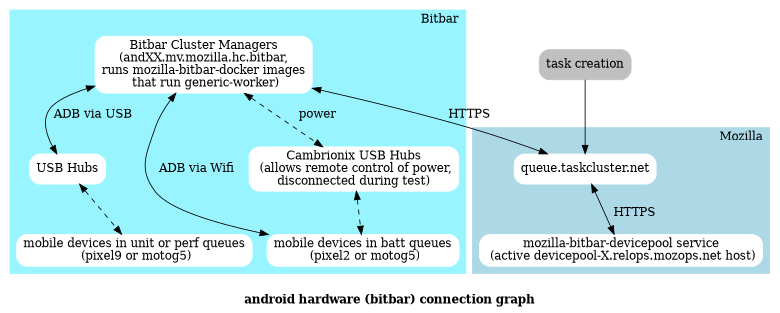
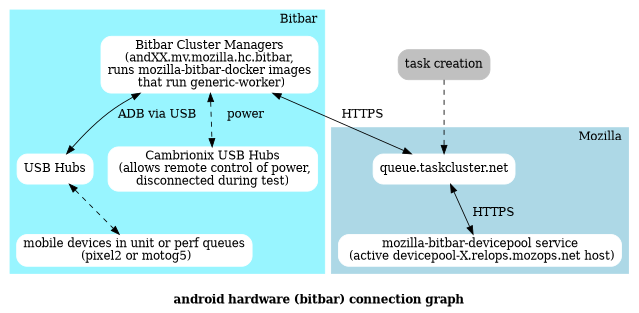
edge "task creation" -> "queue.taskcluster.net": style solid -> dashed
node "mobile devices in unit or perf queues (pixel9 or motog5)": label "mobile devices in unit or perf queues (pixel9 or motog5)" -> "mobile devices in unit or perf queues (pixel2 or motog5)"
node "mobile devices in batt queues (pixel2 or motog5)": removed
